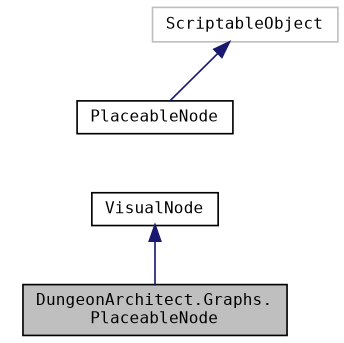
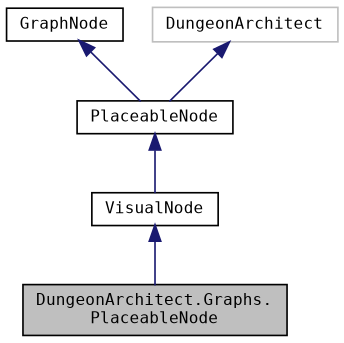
node "GraphNode": added
node "ScriptableObject": label "ScriptableObject" -> "DungeonArchitect"
edge "VisualNode" -> "PlaceableNode": added
